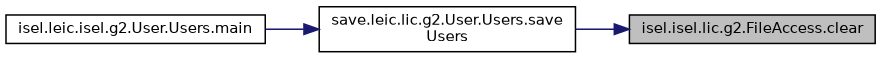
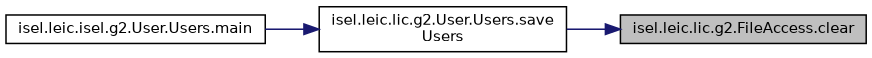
node "save.leic.lic.g2.User.Users.save Users": label "save.leic.lic.g2.User.Users.save Users" -> "isel.leic.lic.g2.User.Users.save Users"
node "isel.isel.lic.g2.FileAccess.clear": label "isel.isel.lic.g2.FileAccess.clear" -> "isel.leic.lic.g2.FileAccess.clear"
